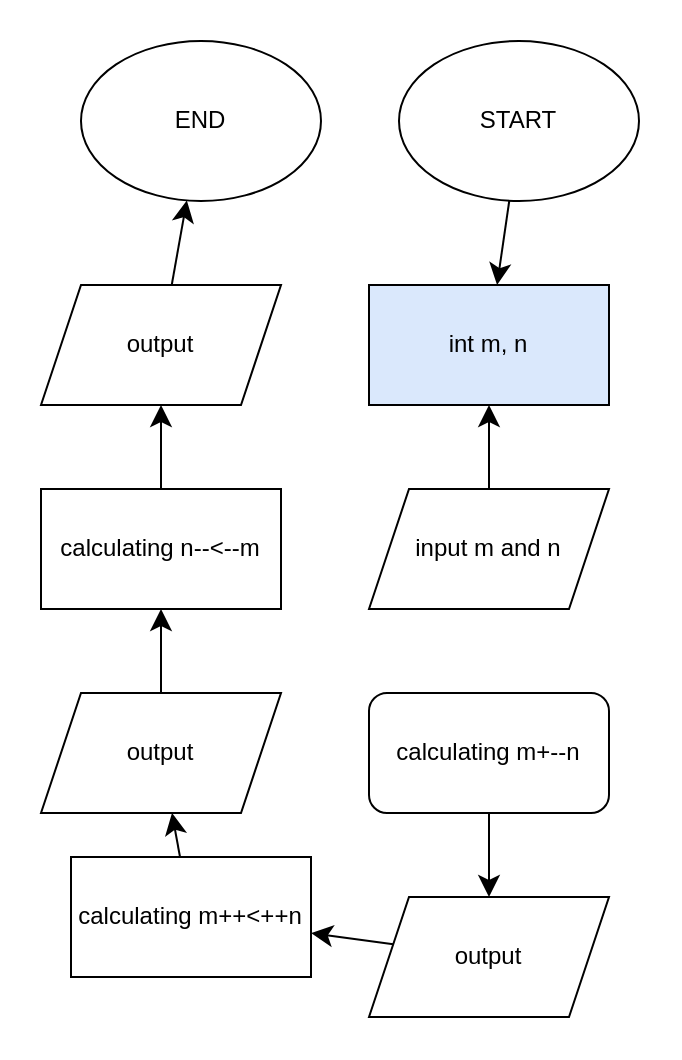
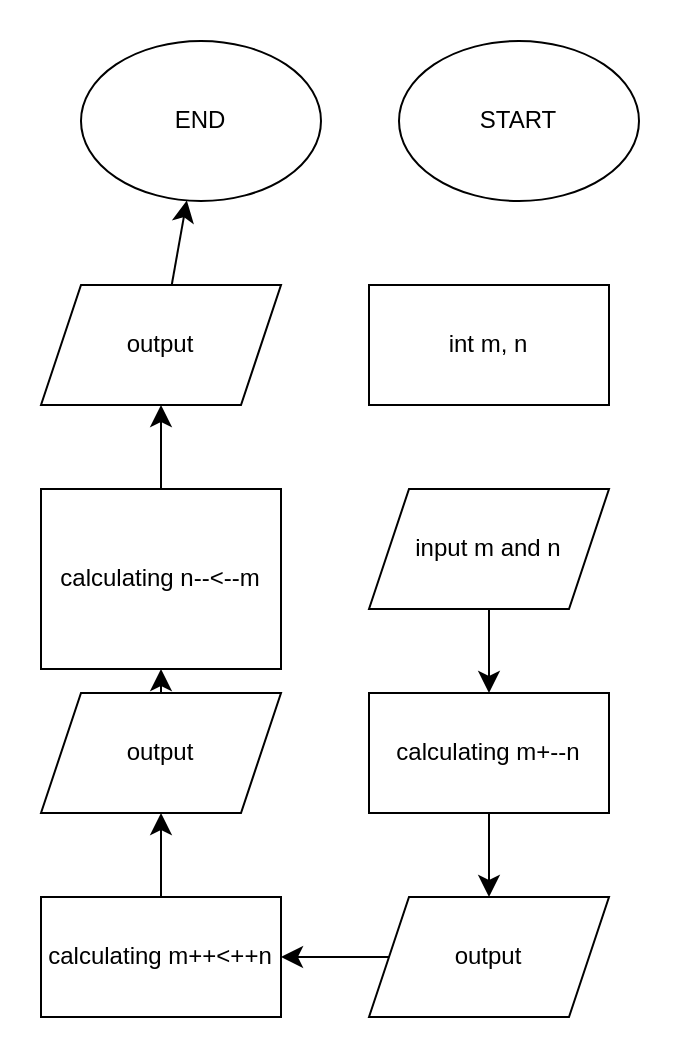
edge "START" -> "int m, n": removed
node "int m, n": fillcolor #dae8fc -> #ffffff
edge "input m and n" -> "int m, n": now "input m and n" -> "calculating m+--n"
node "calculating n--<--m": size 240x120 -> 240x180
node "calculating m+--n": shape rounded rectangle -> rectangle
node "calculating m++<++n": moved (191, 917) -> (161, 957)
